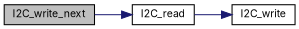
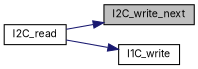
edge "I2C_write_next" -> "I2C_read": reversed
node "I2C_write": label "I2C_write" -> "I1C_write"
